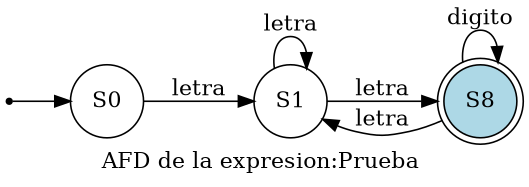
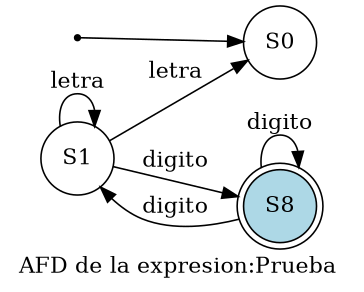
edge "S1" -> "S8": label "letra" -> "digito"
edge "S0" -> "S1": reversed
edge "S8" -> "S1": label "letra" -> "digito"
